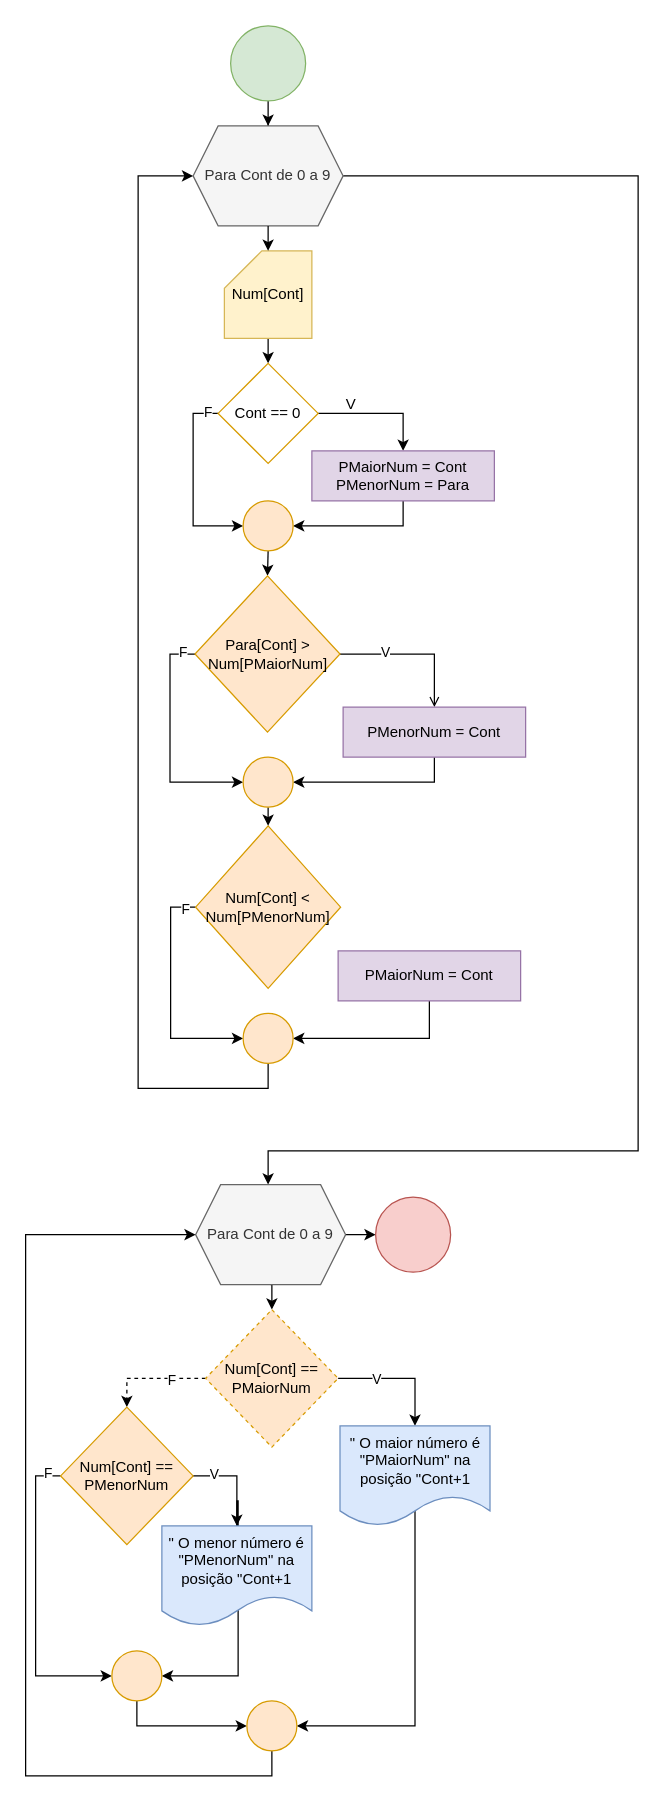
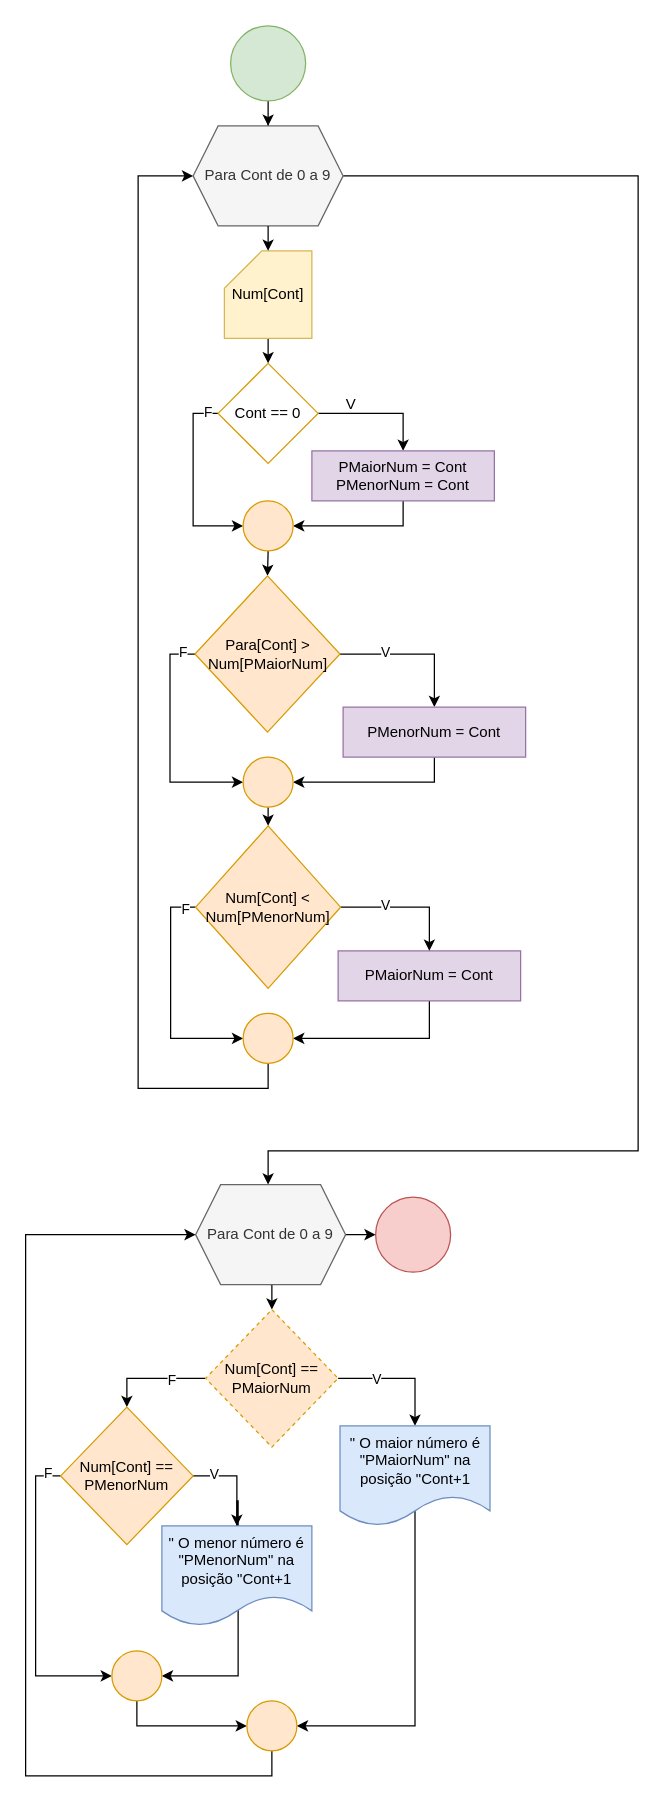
node "PMaiorNum = Cont PMenorNum = Para": label "PMaiorNum = Cont PMenorNum = Para" -> "PMaiorNum = Cont PMenorNum = Cont"
edge "Para[Cont] > Num[PMaiorNum]" -> "PMenorNum = Cont": arrowhead open -> classic
edge "Num[Cont] < Num[PMenorNum]" -> "PMaiorNum = Cont": added, label "V"
edge "Num[Cont] == PMaiorNum" -> "Num[Cont] == PMenorNum": style dashed -> solid
